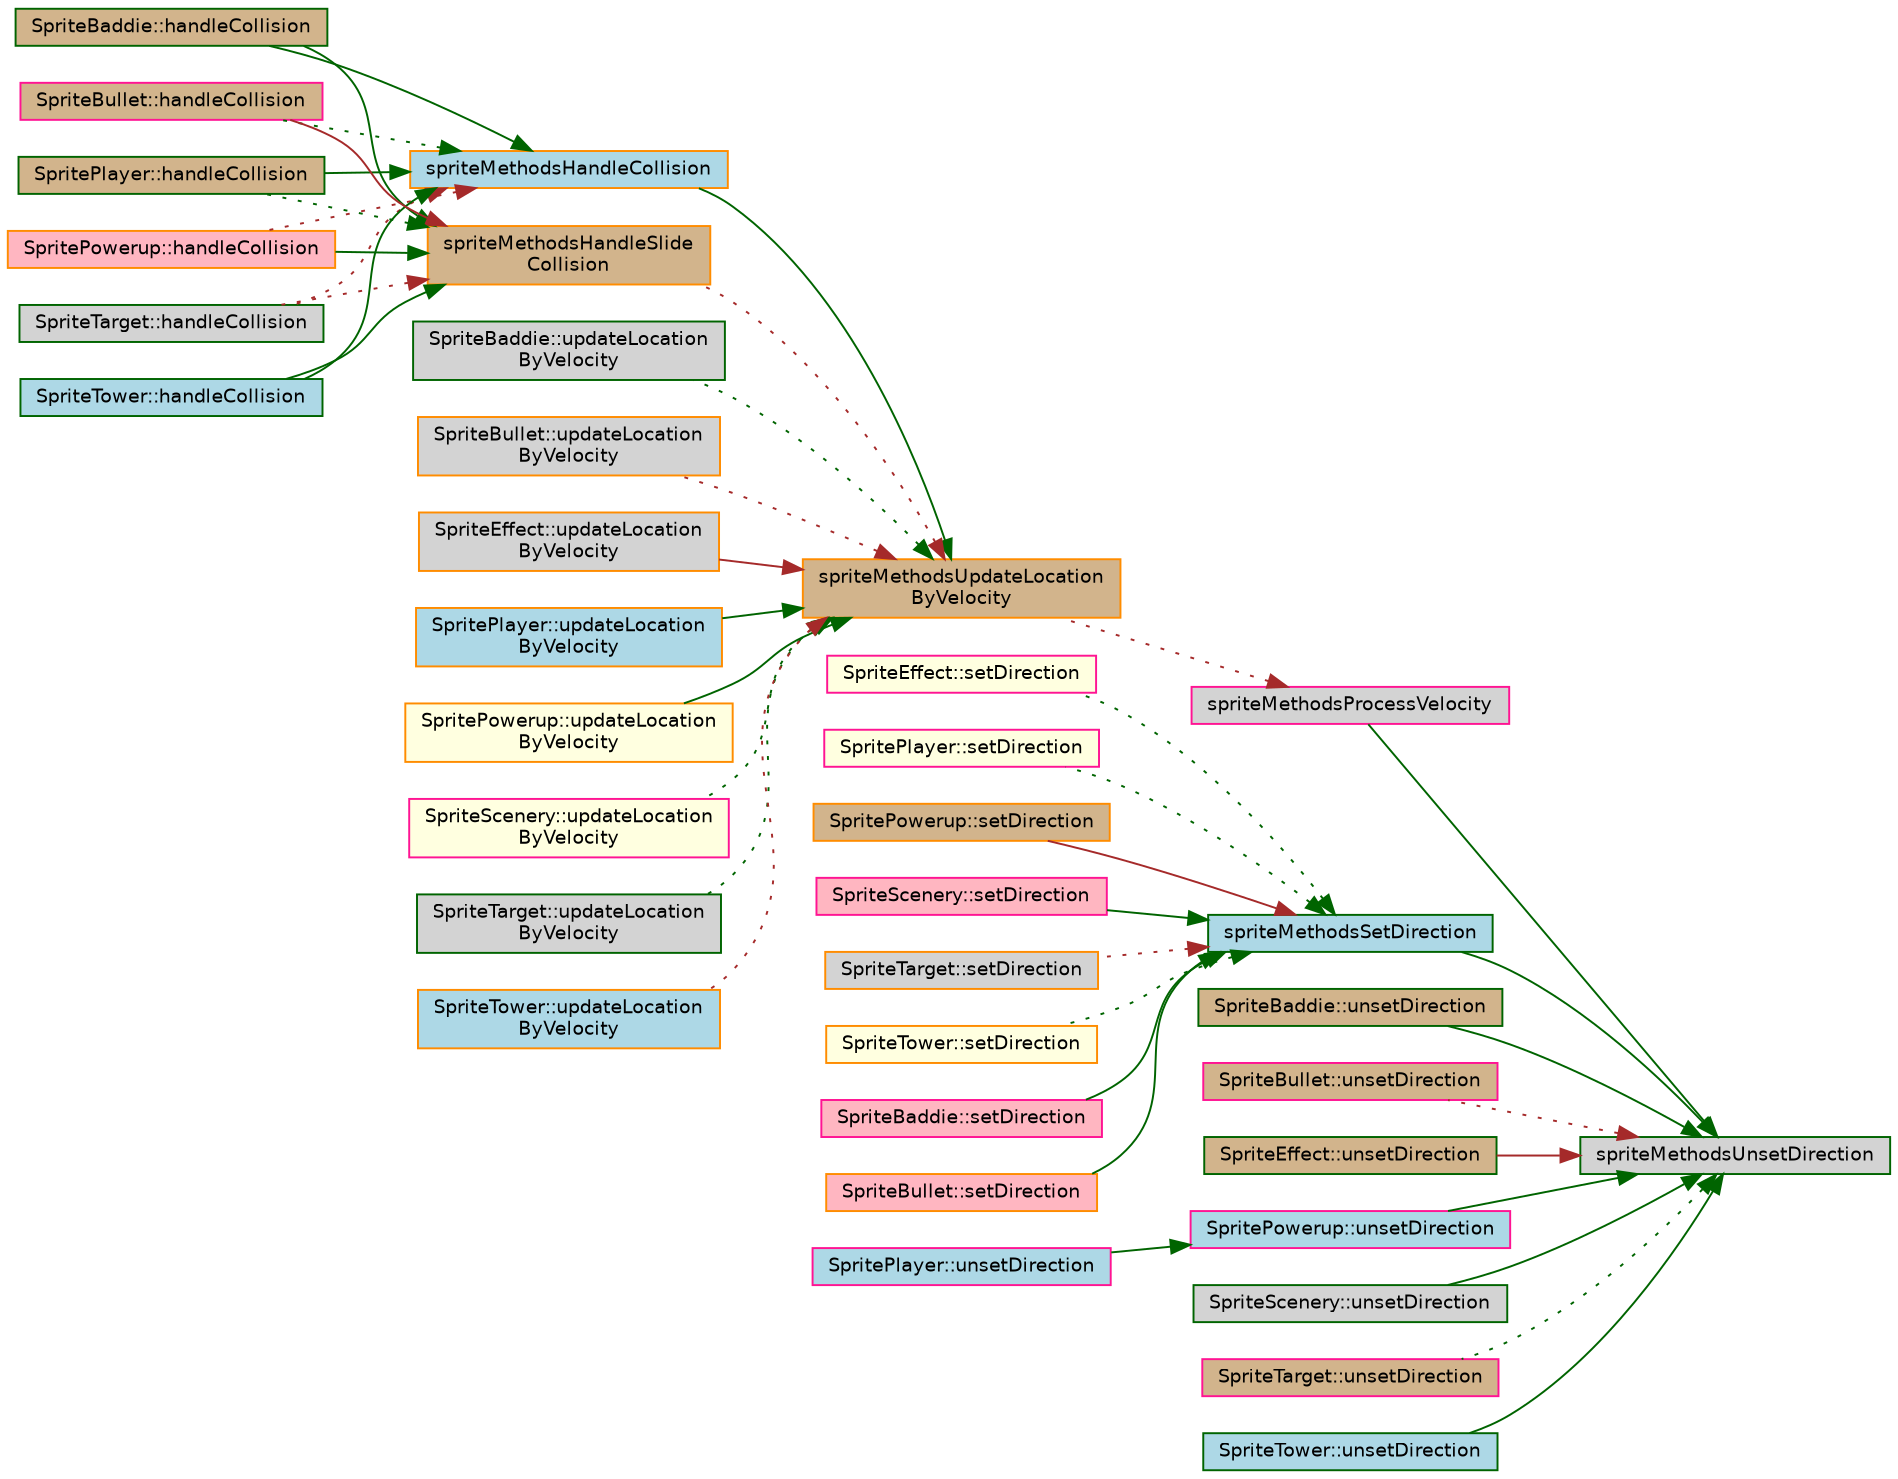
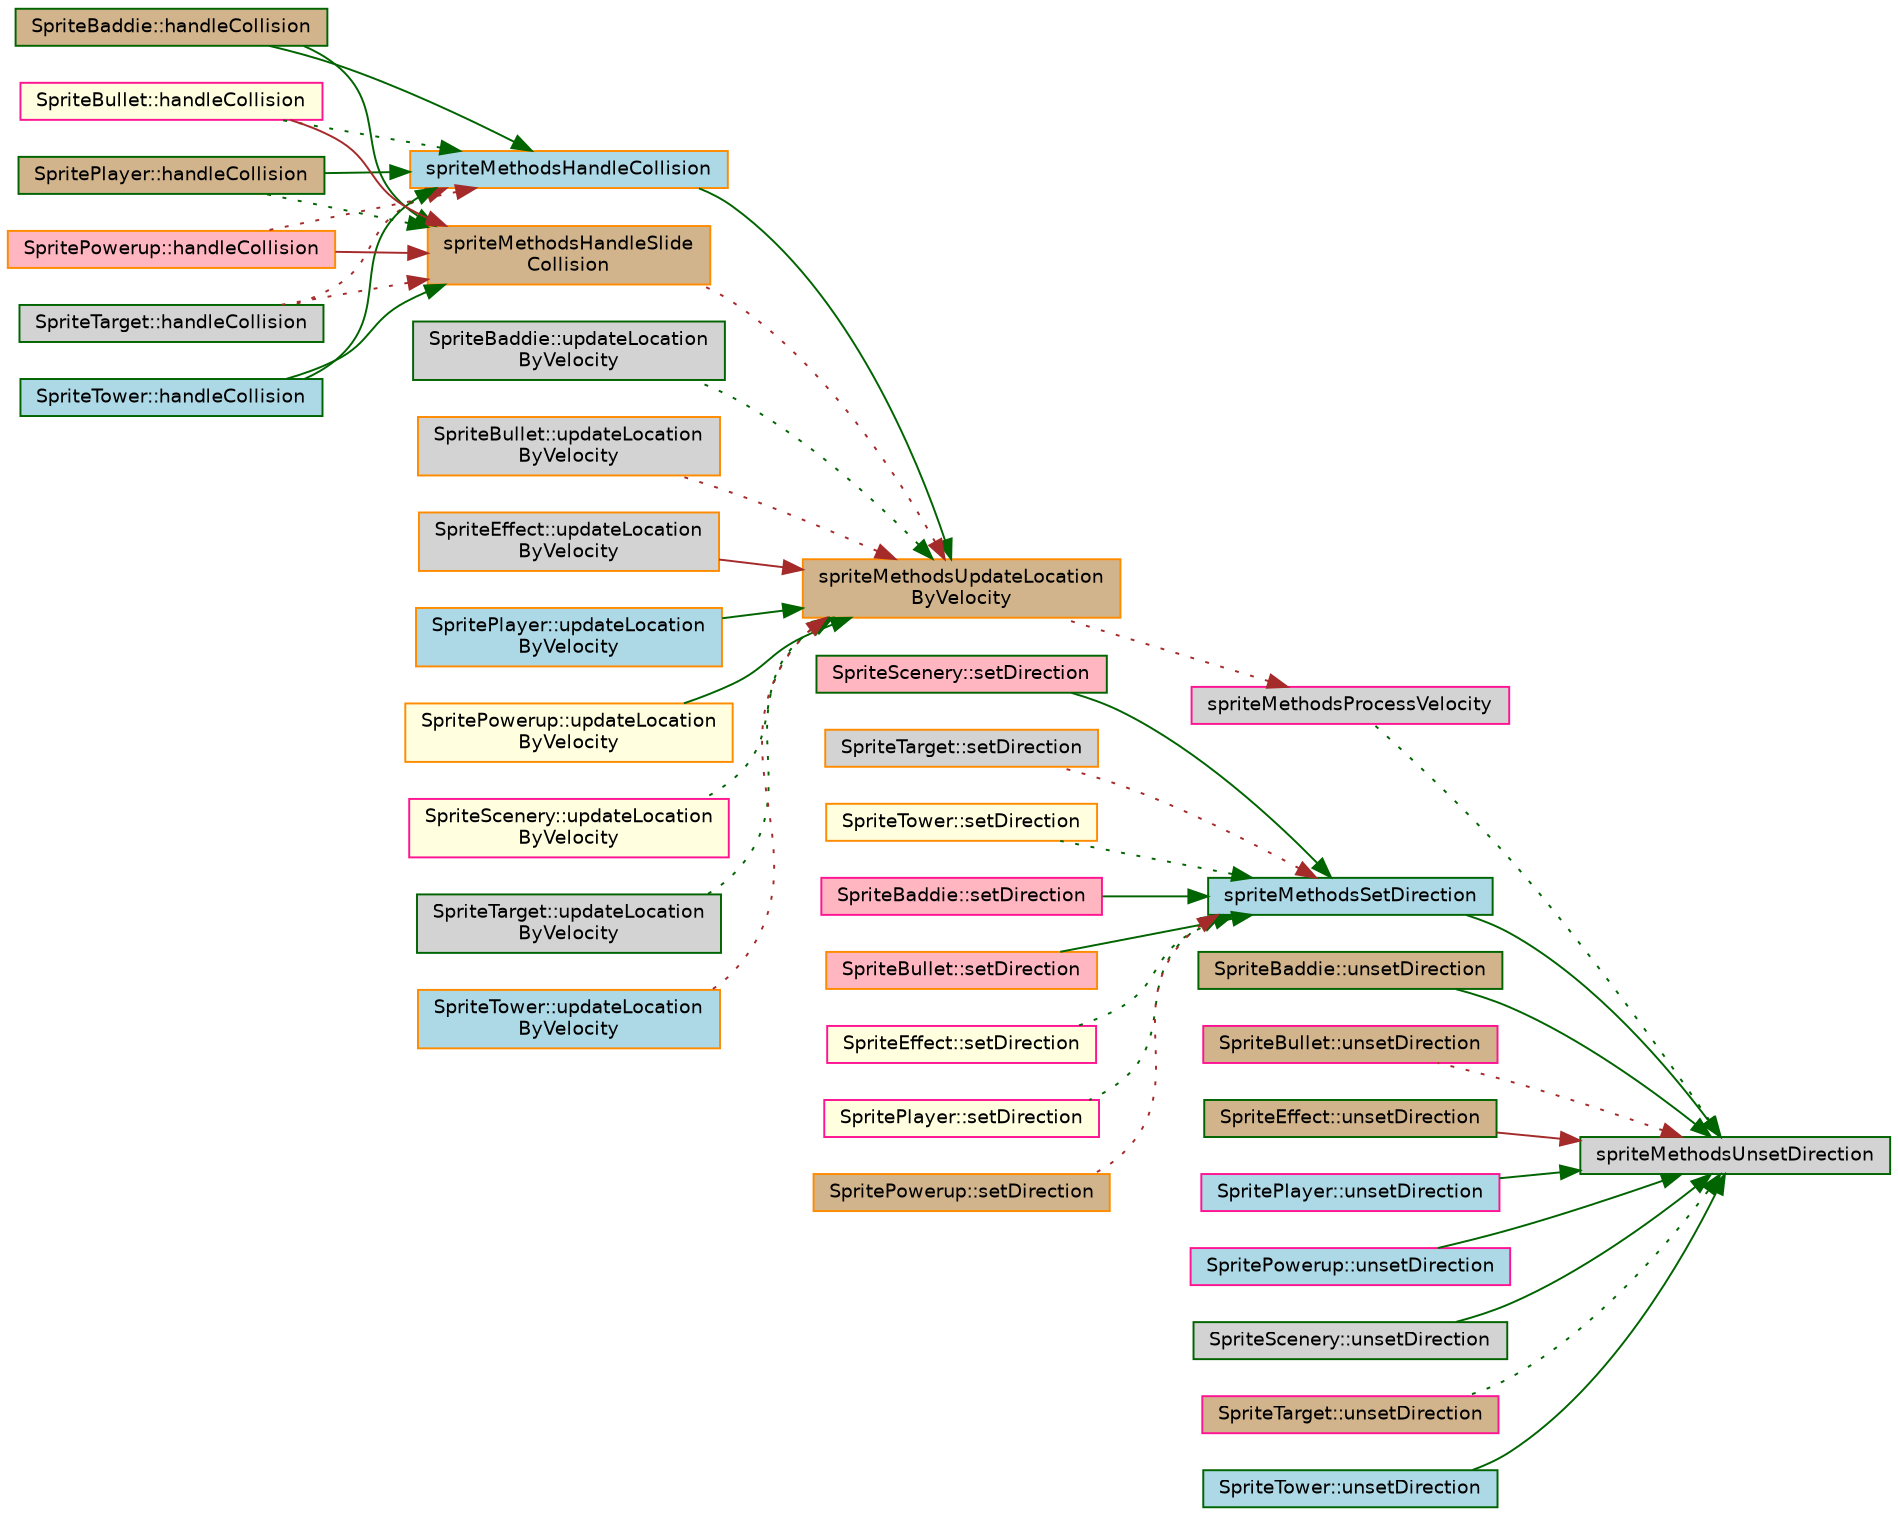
node "SpriteBullet::handleCollision": fillcolor tan -> lightyellow
edge "SpritePowerup::handleCollision" -> "spriteMethodsHandleSlide Collision": color darkgreen -> brown
edge "SpritePowerup::setDirection" -> "spriteMethodsSetDirection": style solid -> dotted
node "SpriteScenery::setDirection": color deeppink -> darkgreen
edge "spriteMethodsProcessVelocity" -> "spriteMethodsUnsetDirection": style solid -> dotted
edge "SpritePlayer::unsetDirection" -> "SpritePowerup::unsetDirection": now "SpritePlayer::unsetDirection" -> "spriteMethodsUnsetDirection"
